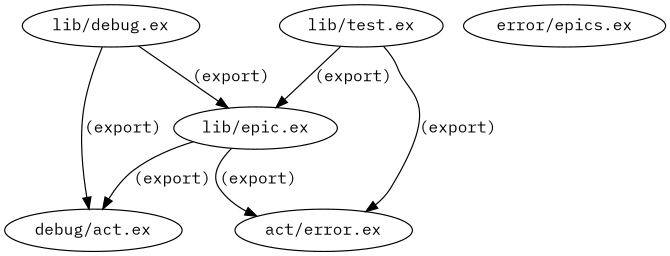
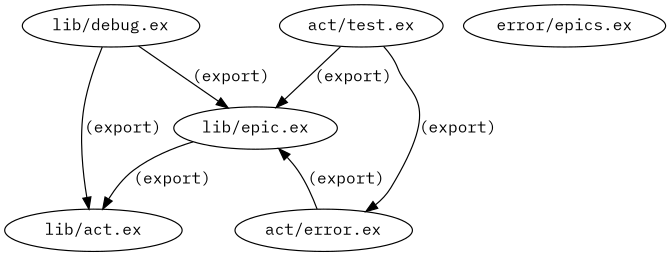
node "lib/test.ex": label "lib/test.ex" -> "act/test.ex"
edge "lib/epic.ex" -> "act/error.ex": reversed
node "debug/act.ex": label "debug/act.ex" -> "lib/act.ex"
